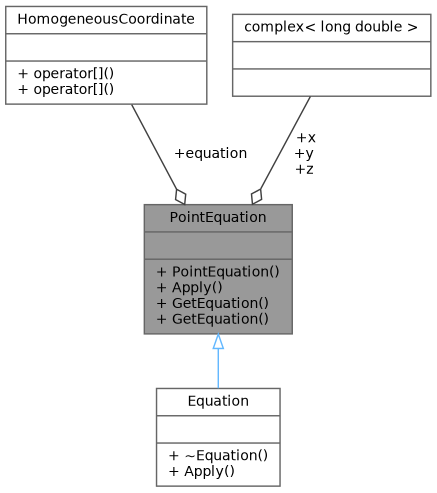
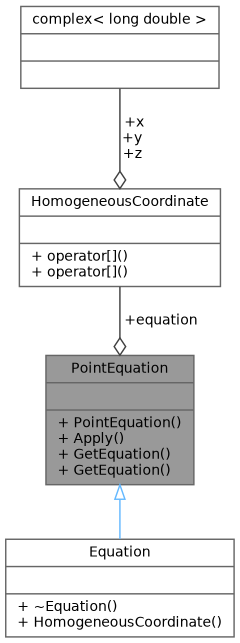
edge "complex< long double >" -> "PointEquation": now "complex< long double >" -> "HomogeneousCoordinate"
node "Equation": text "+ Apply()" -> "+ HomogeneousCoordinate()"
